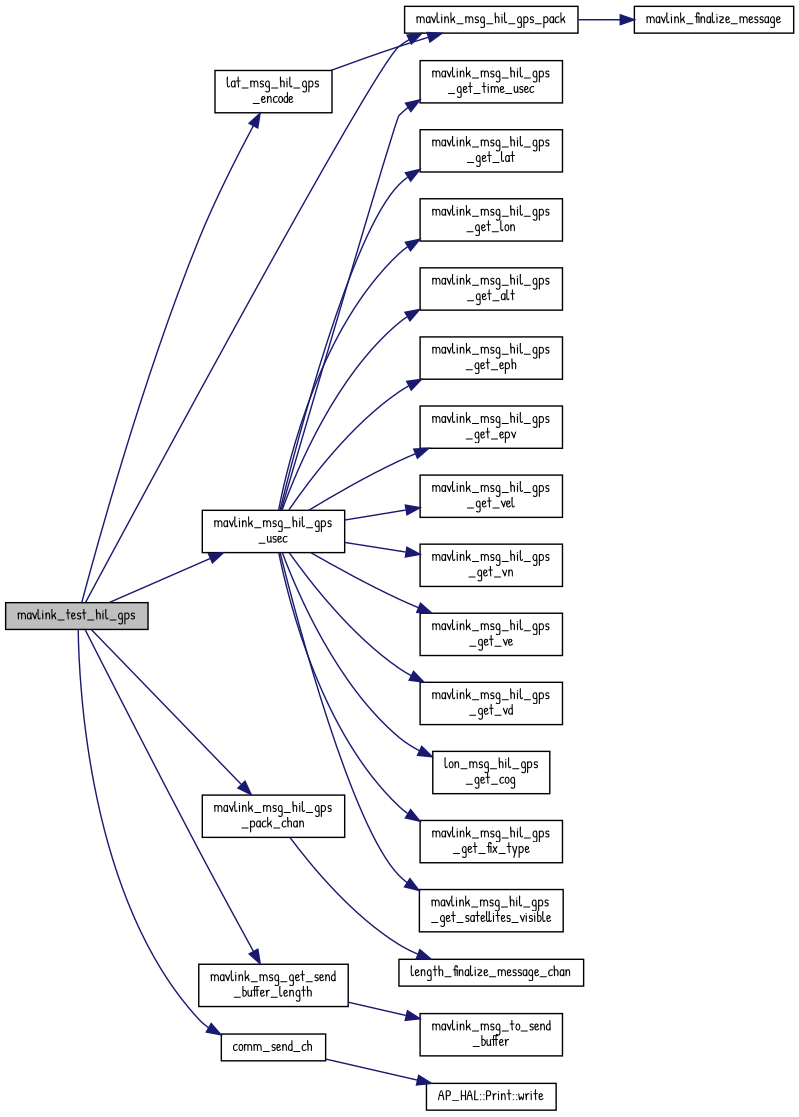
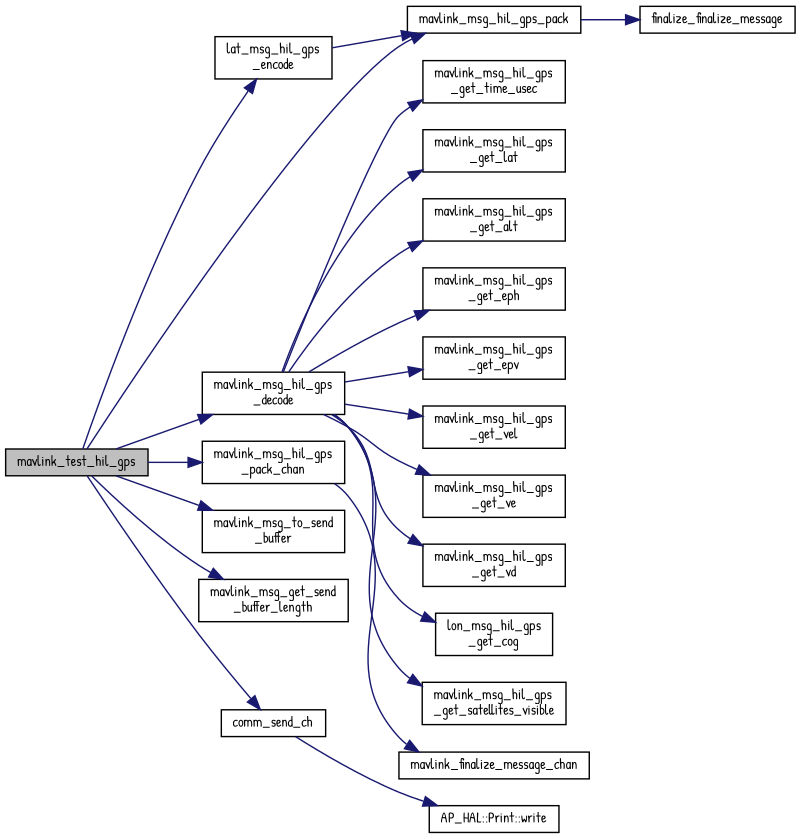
node "mavlink_finalize_message": label "mavlink_finalize_message" -> "finalize_finalize_message"
node "mavlink_msg_hil_gps _get_lon": removed
node "mavlink_msg_hil_gps _usec": label "mavlink_msg_hil_gps _usec" -> "mavlink_msg_hil_gps _decode"
node "mavlink_msg_hil_gps _get_vn": removed
node "mavlink_msg_hil_gps _get_fix_type": removed
node "length_finalize_message_chan": label "length_finalize_message_chan" -> "mavlink_finalize_message_chan"
edge "mavlink_msg_get_send _buffer_length" -> "mavlink_msg_to_send _buffer": now "mavlink_test_hil_gps" -> "mavlink_msg_to_send _buffer"
